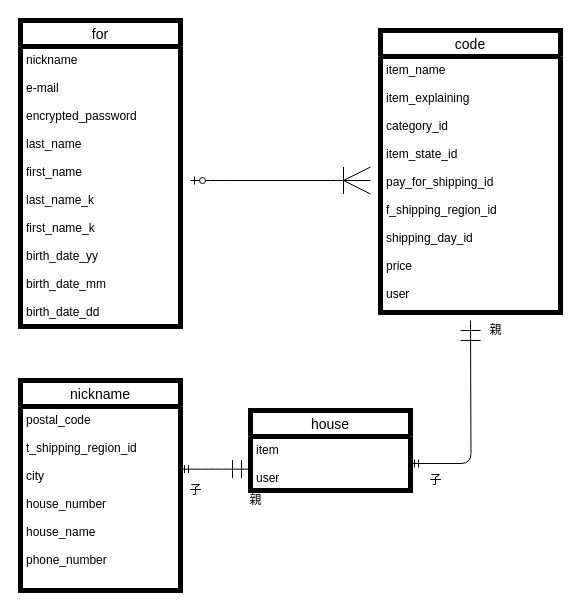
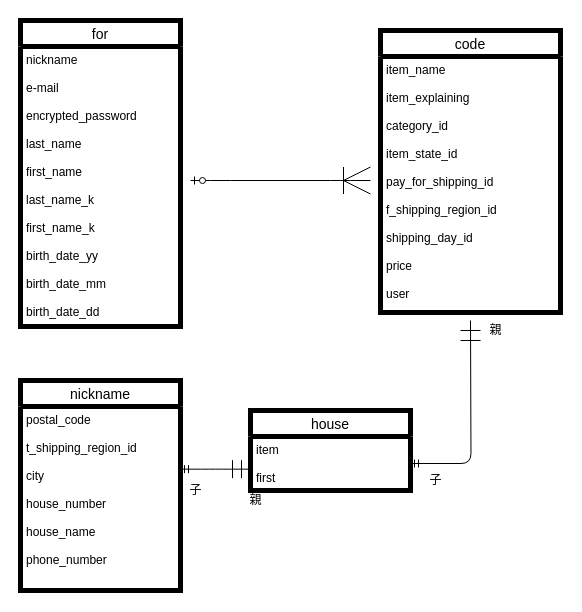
node "item user": label "item user" -> "item first"
